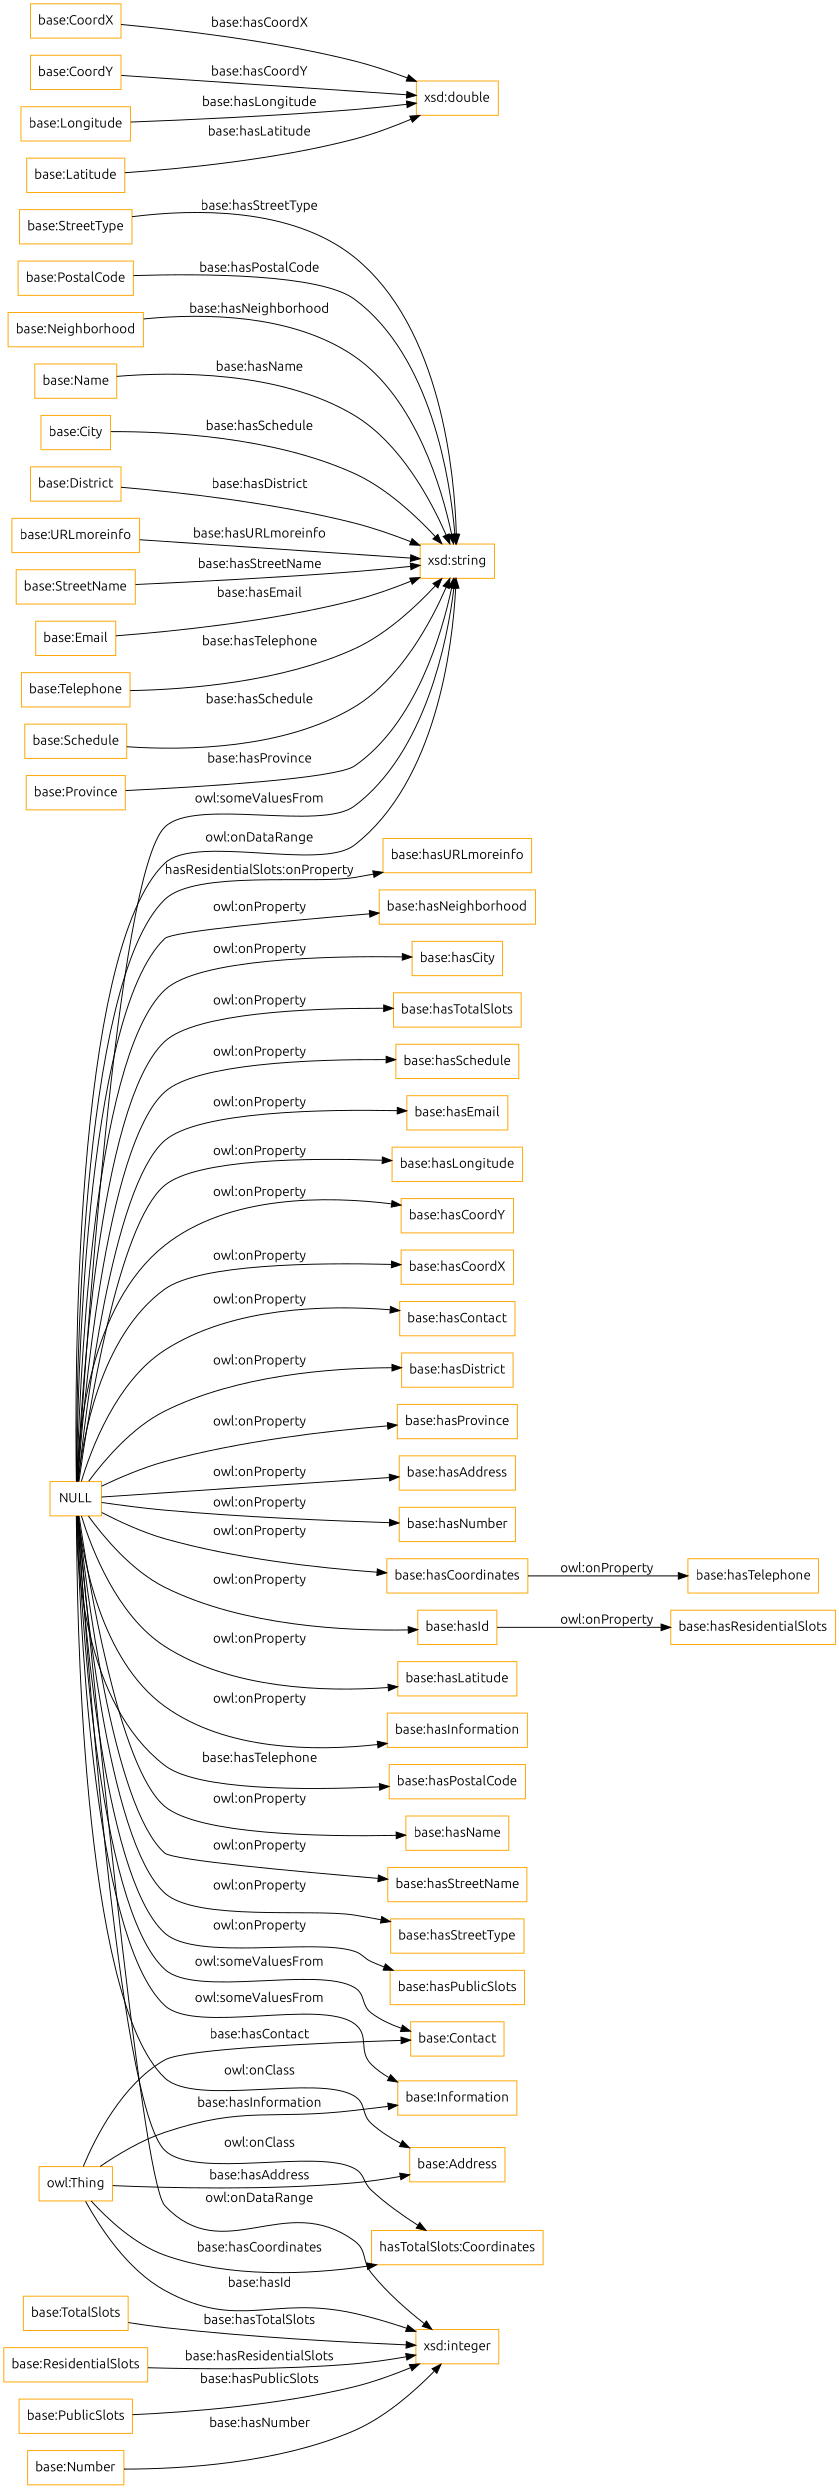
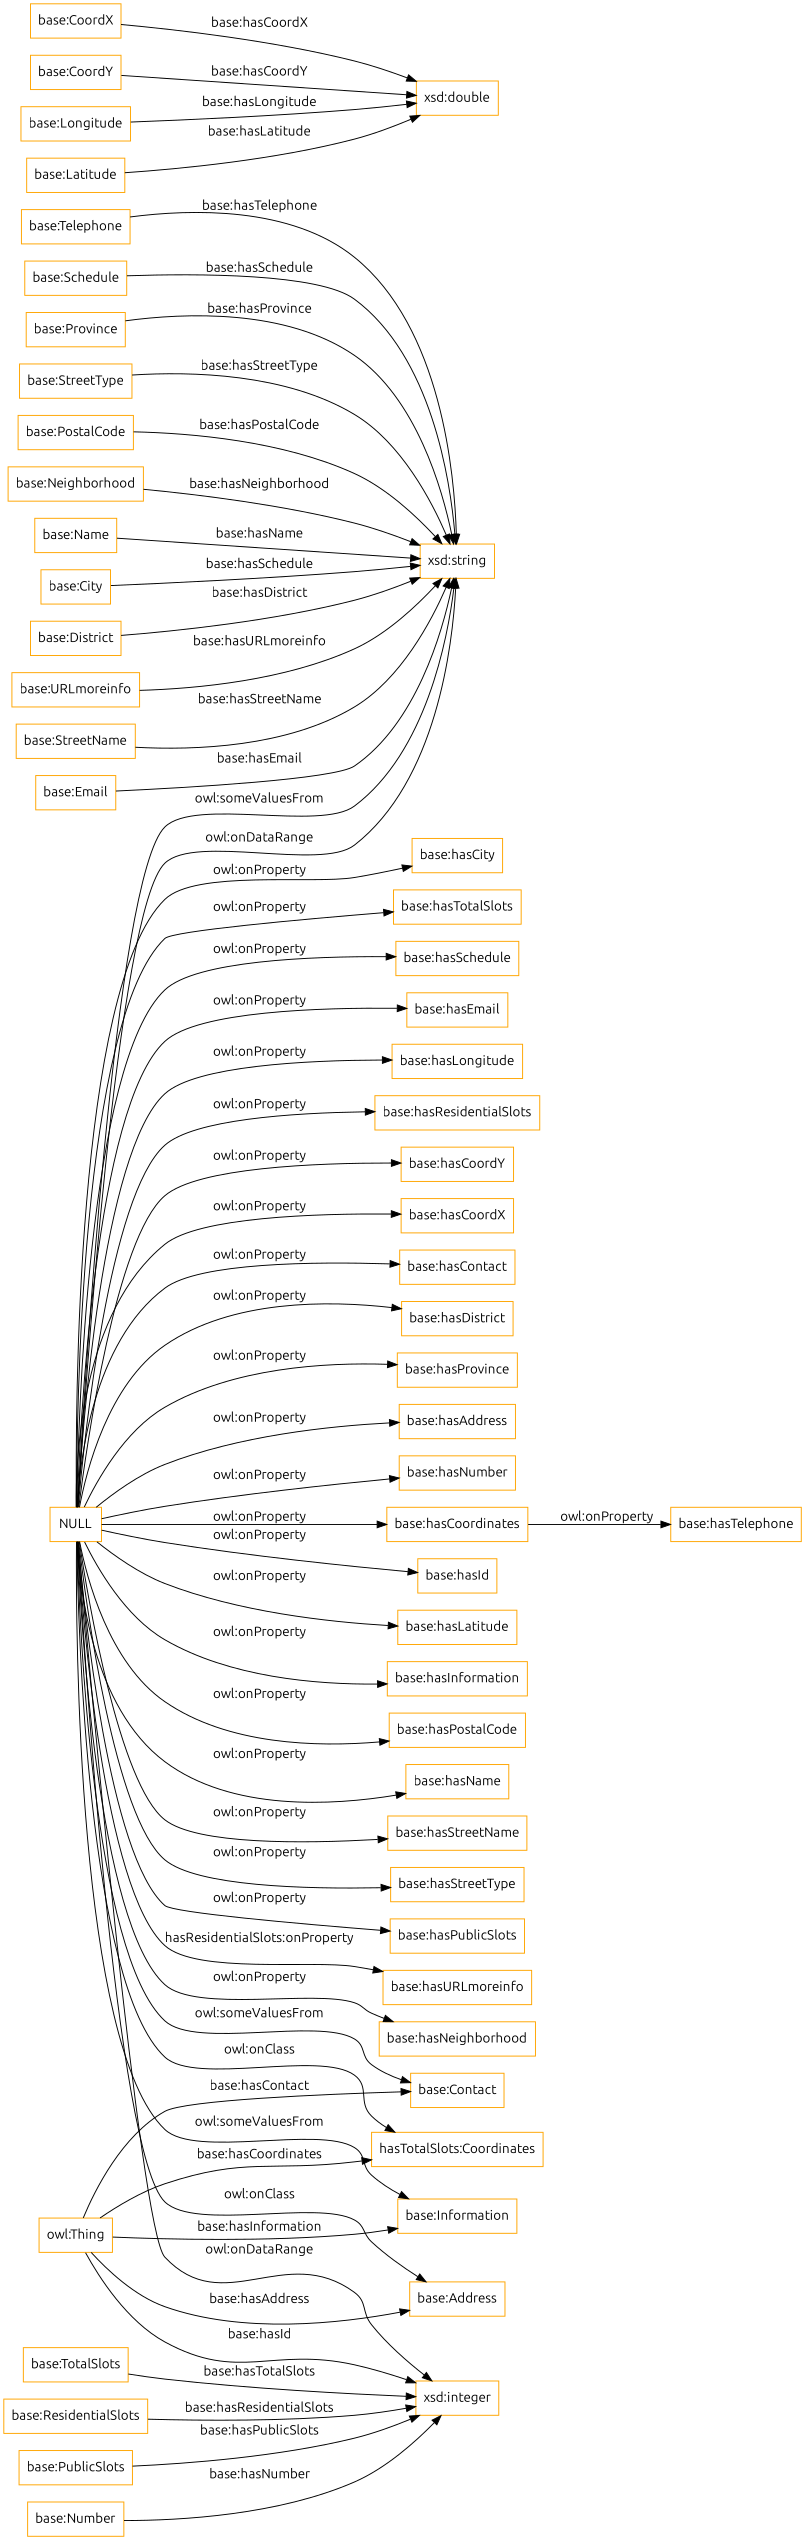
edge "base:hasId" -> "base:hasResidentialSlots": now "NULL" -> "base:hasResidentialSlots"
edge "NULL" -> "base:hasPostalCode": label "base:hasTelephone" -> "owl:onProperty"
